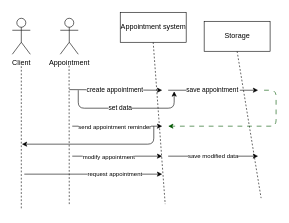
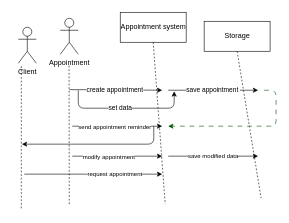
node "Client": moved (21, 36) -> (27, 45)
